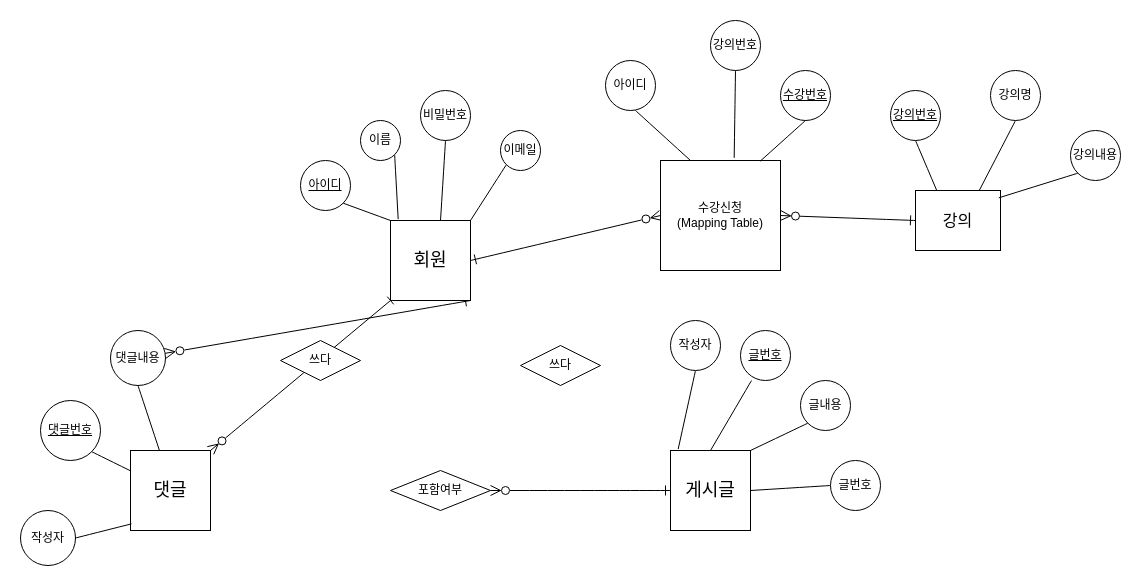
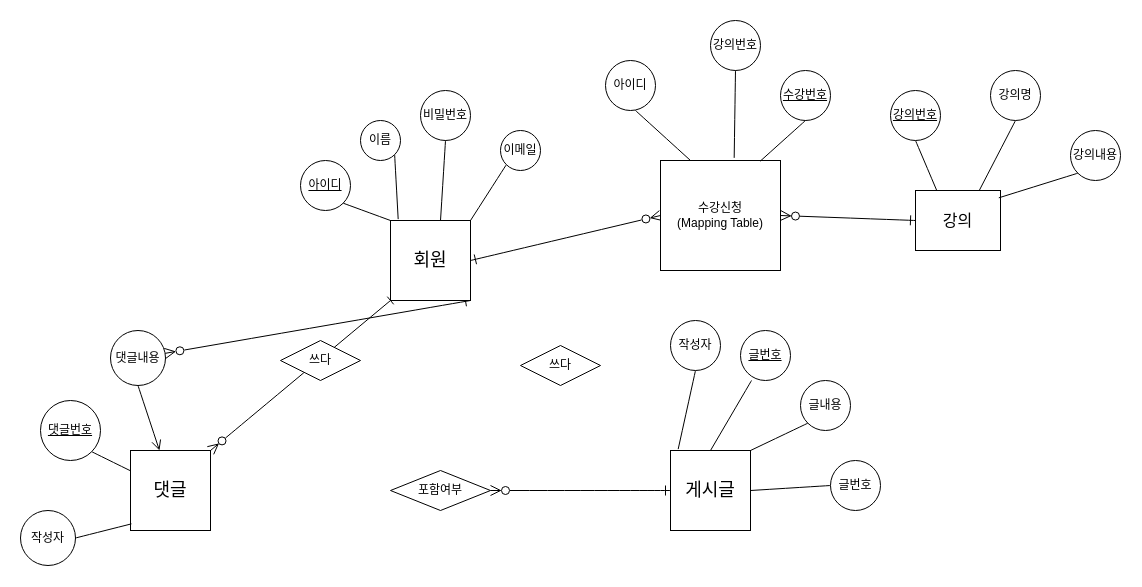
edge "댓글내용" -- "댓글": arrowhead none -> open
